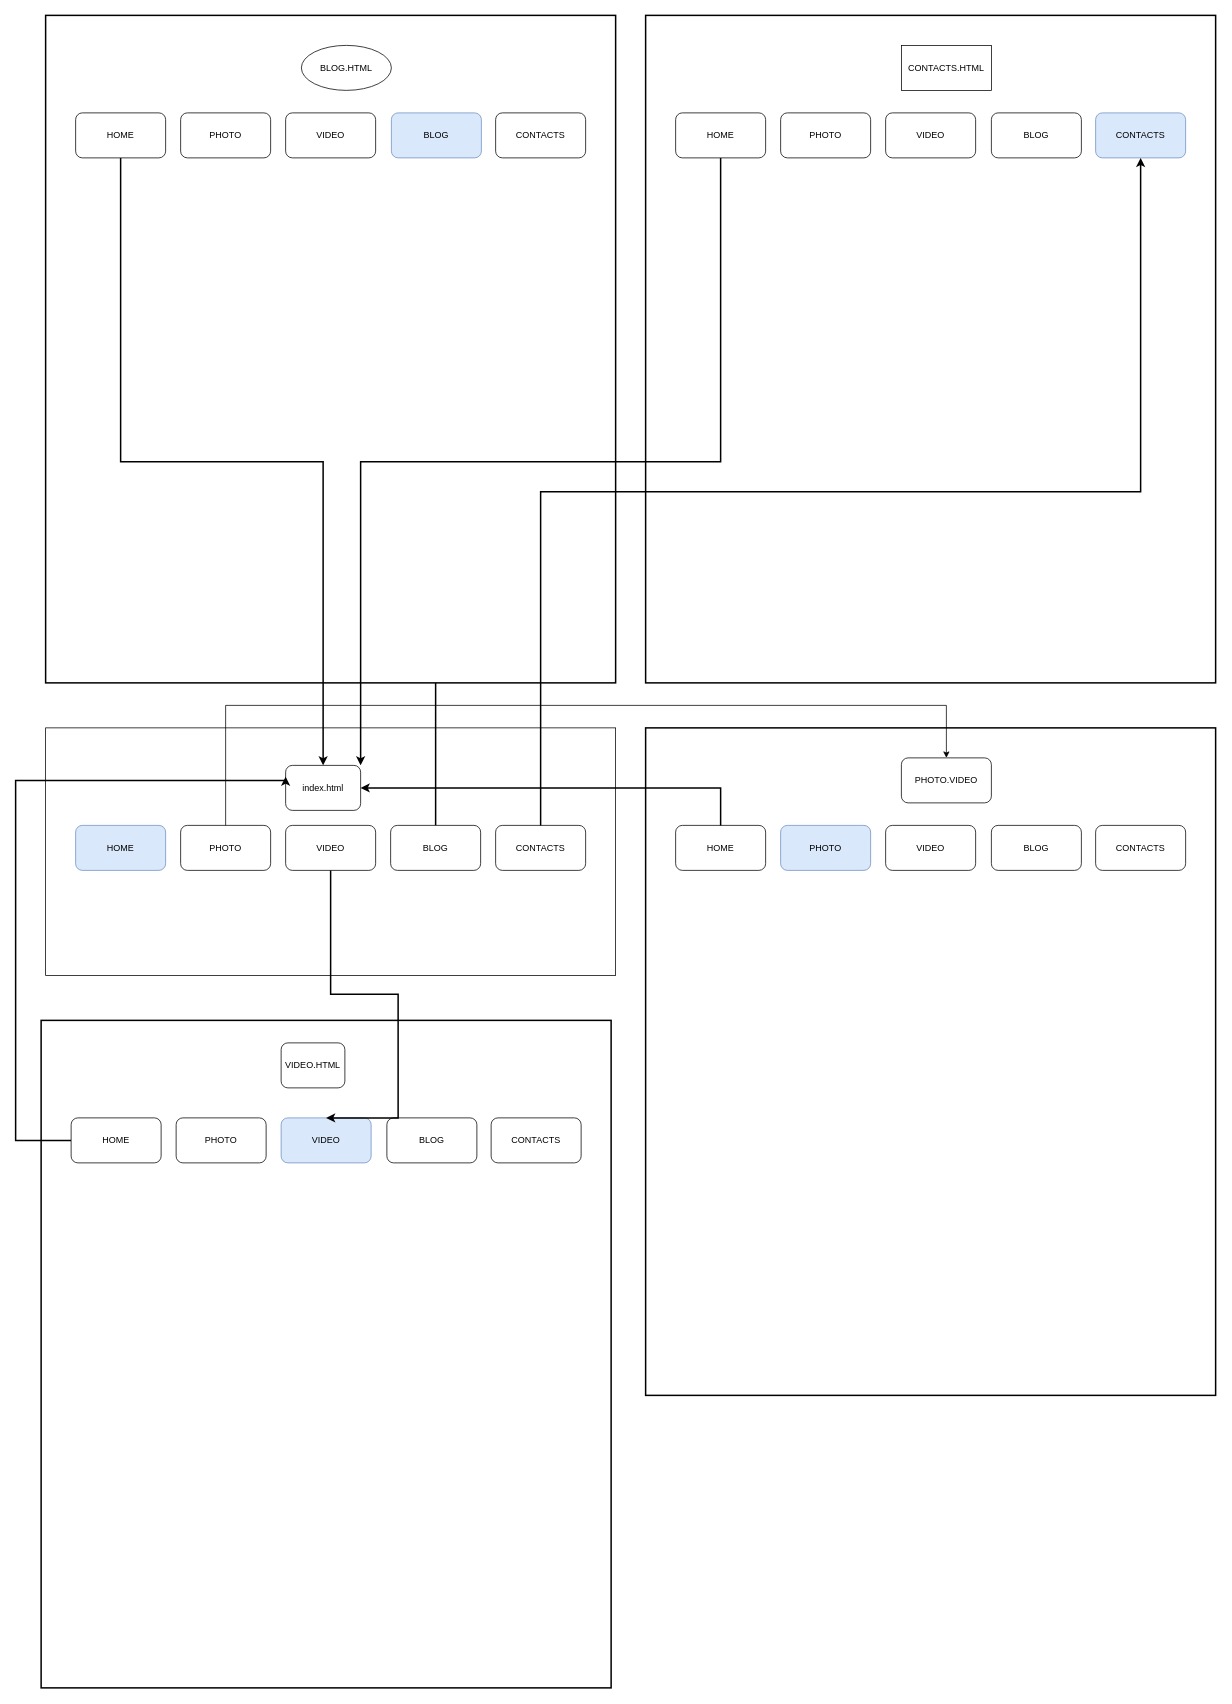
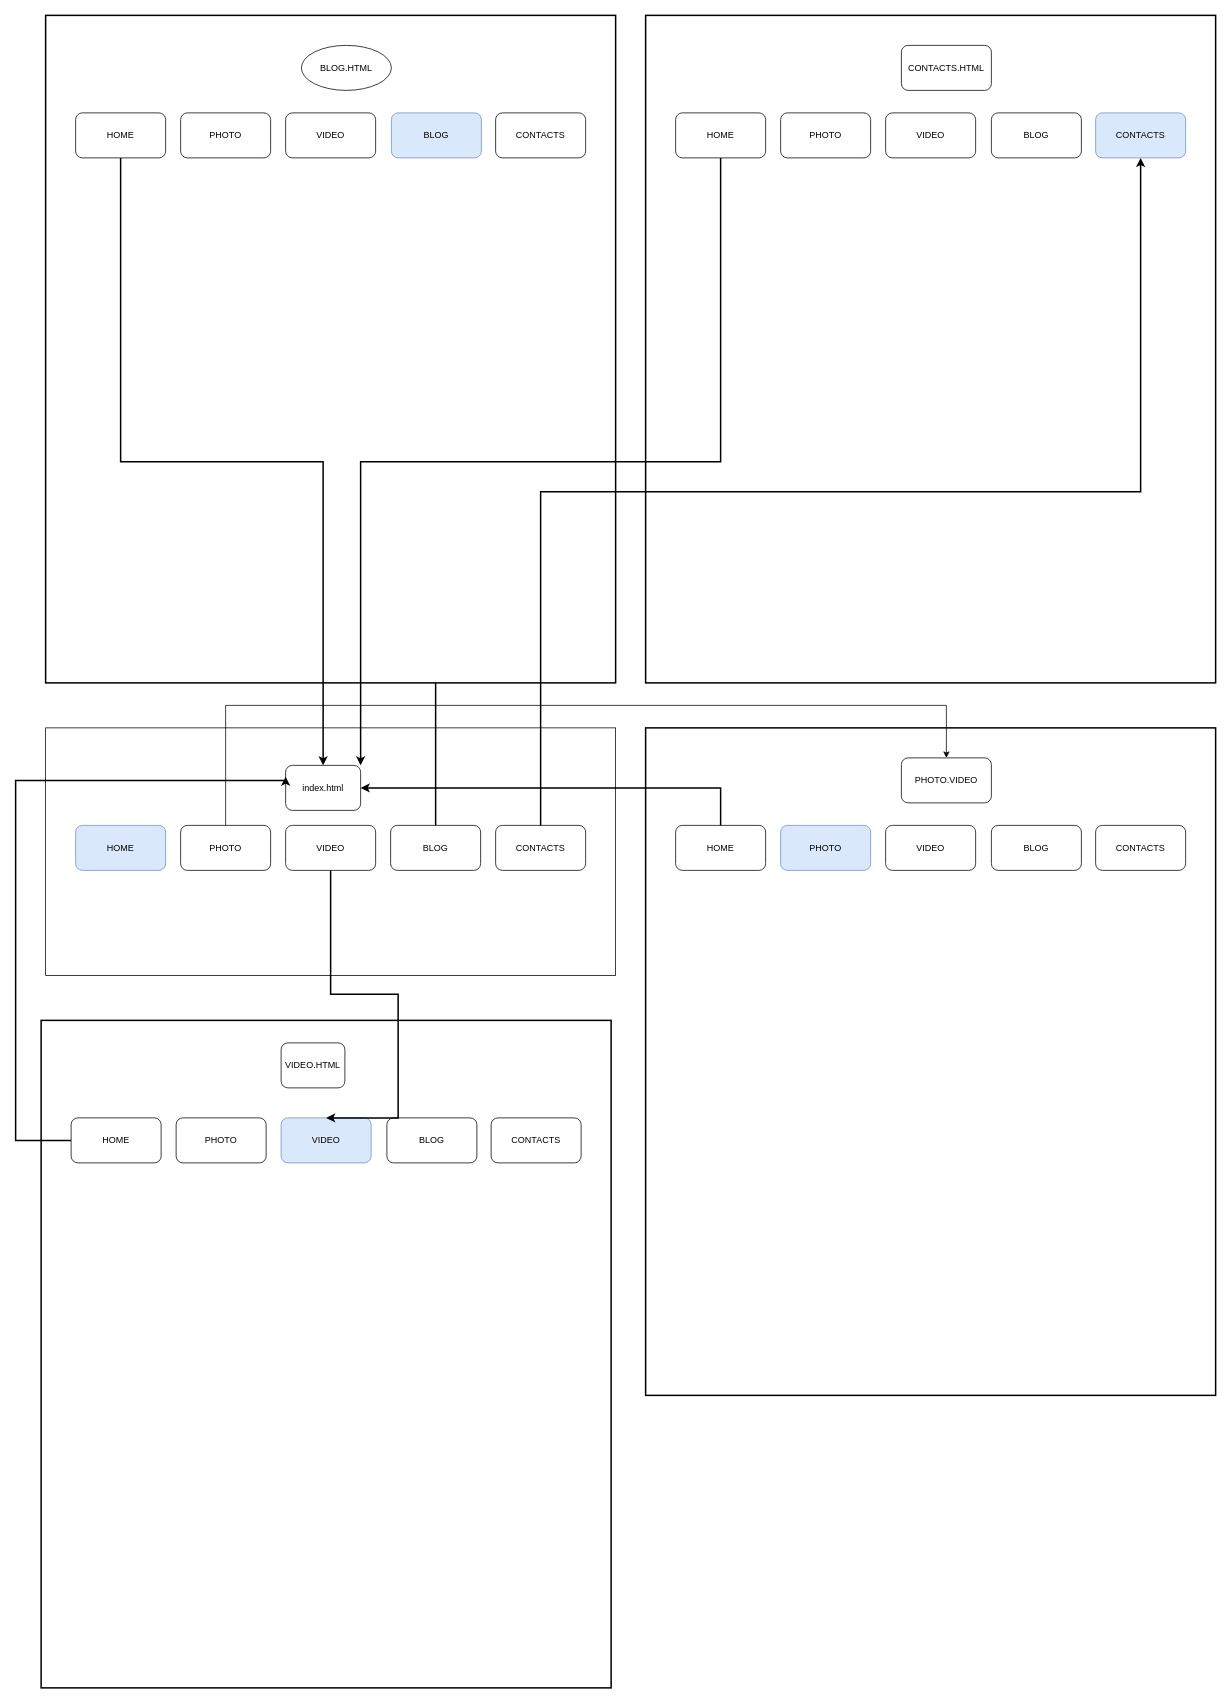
node "CONTACTS.HTML": shape rectangle -> rounded rectangle
